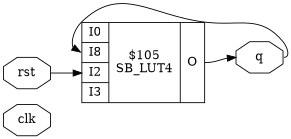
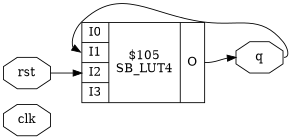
node "I0": text "I8" -> "I1"
